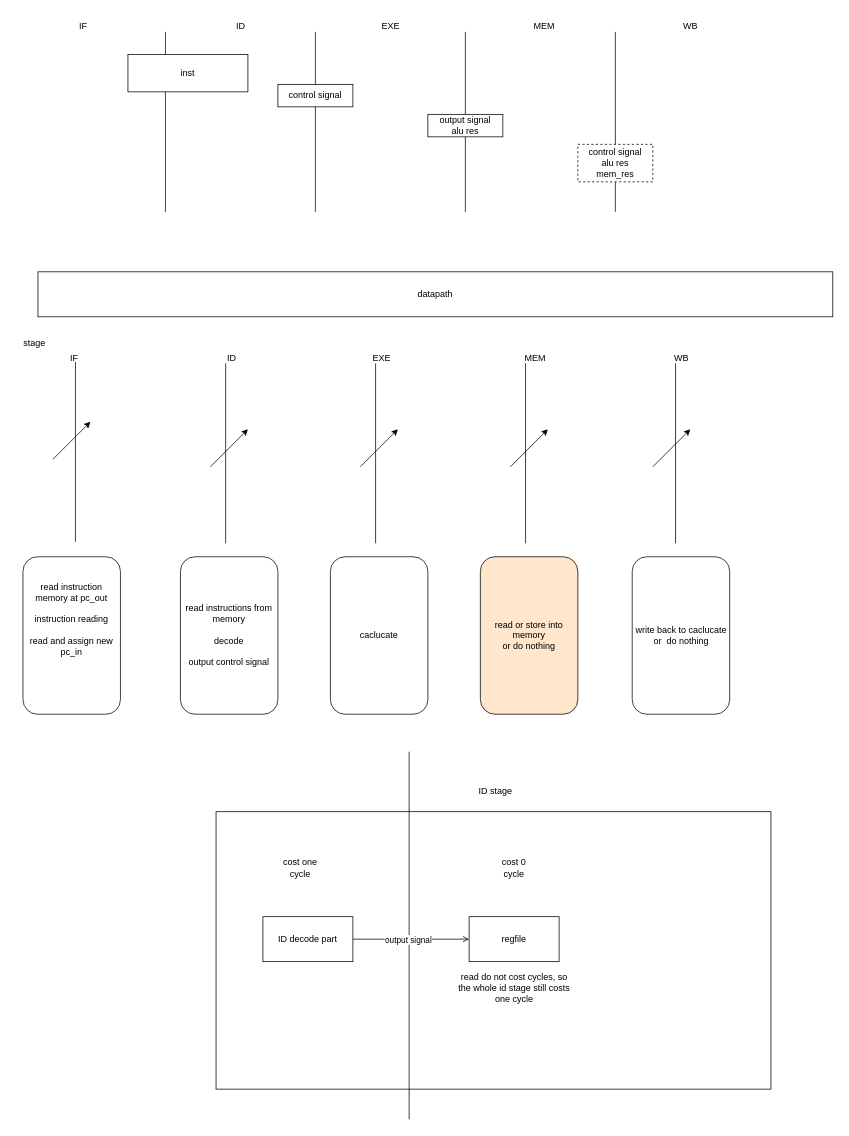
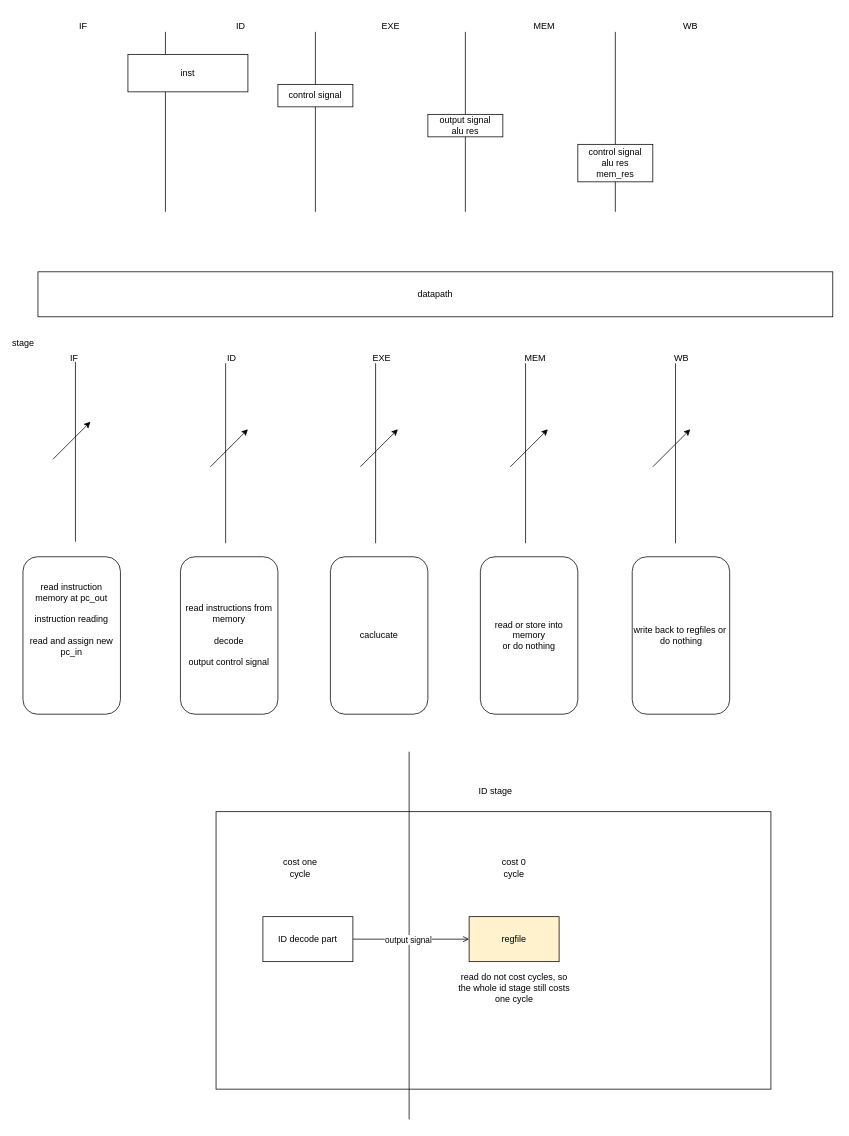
node "control signal alu res mem_res": style dashed -> solid
node "stage": moved (34, 343) -> (23, 343)
node "read or store into memory or do nothing": fillcolor #ffe6cc -> #ffffff
node "write back to caclucate or do nothing": label "write back to caclucate or do nothing" -> "write back to regfiles or do nothing"
node "regfile": fillcolor #ffffff -> #fff2cc
